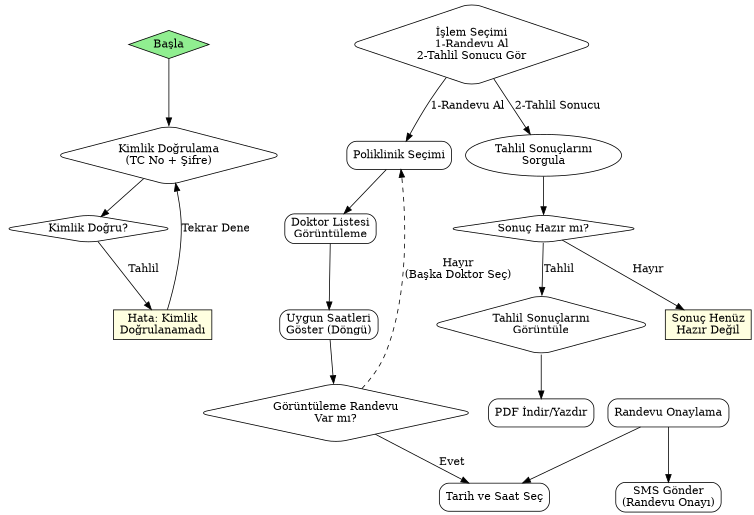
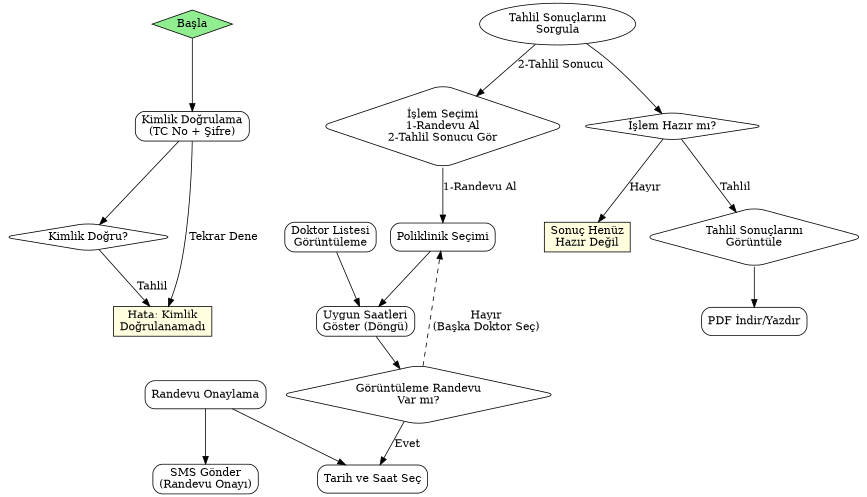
edge "İşlem Seçimi 1-Randevu Al 2-Tahlil Sonucu Gör" -> "Tahlil Sonuçlarını Sorgula": reversed
node "Kimlik Doğrulama (TC No + Şifre)": shape diamond -> box
edge "Poliklinik Seçimi" -> "Doktor Listesi Görüntüleme": now "Poliklinik Seçimi" -> "Uygun Saatleri Göster (Döngü)"
node "Sonuç Hazır mı?": label "Sonuç Hazır mı?" -> "İşlem Hazır mı?"
edge "Hata: Kimlik Doğrulanamadı" -> "Kimlik Doğrulama (TC No + Şifre)": reversed
